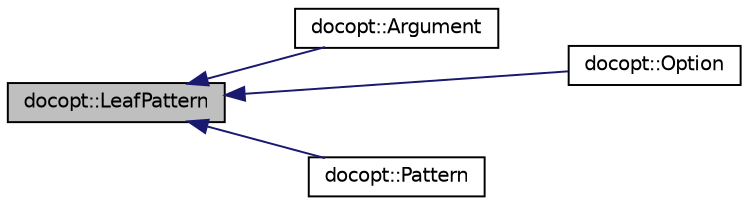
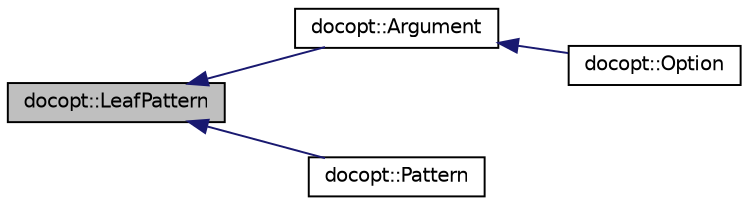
edge "docopt::Option" -> "docopt::LeafPattern": now "docopt::Option" -> "docopt::Argument"
